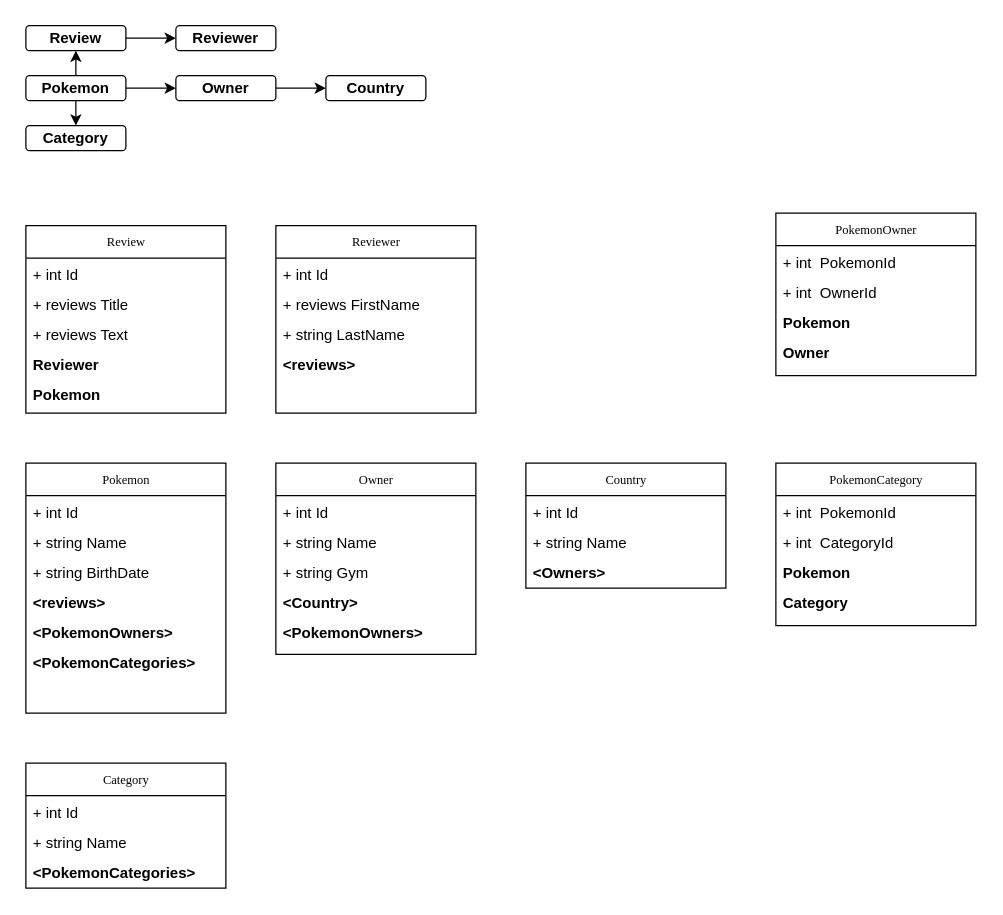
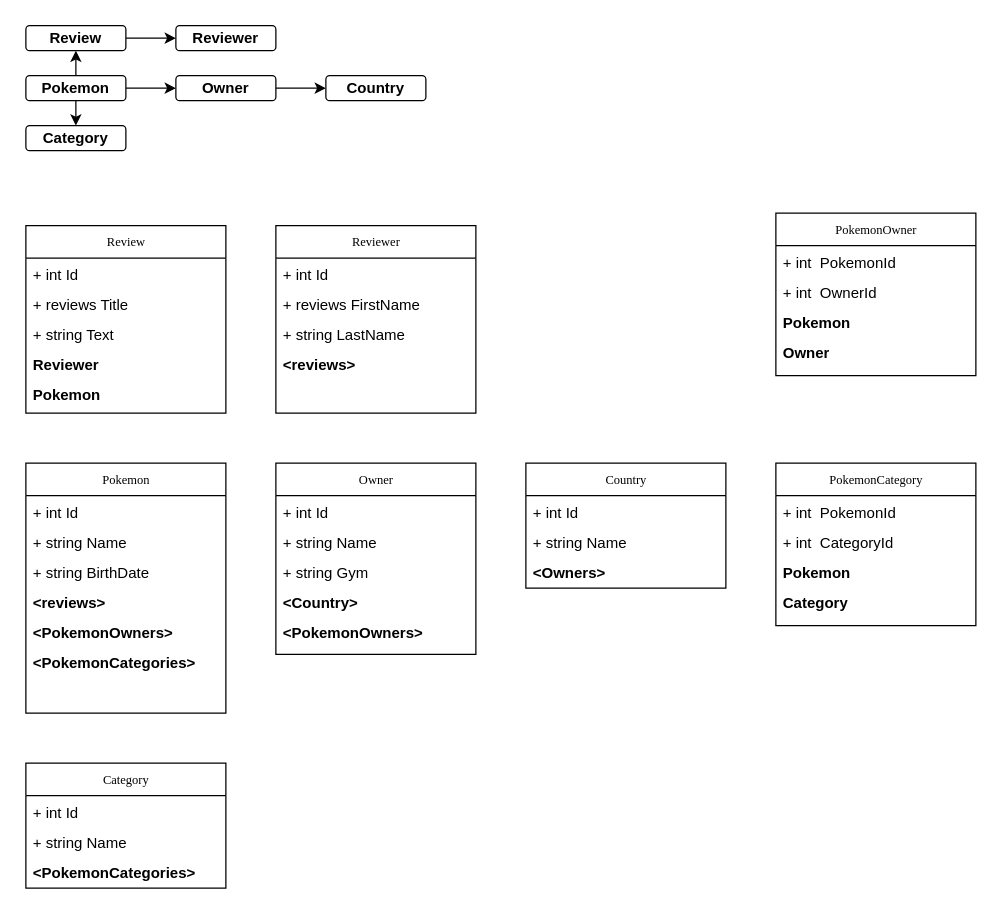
node "+ reviews Text": label "+ reviews Text" -> "+ string Text"
